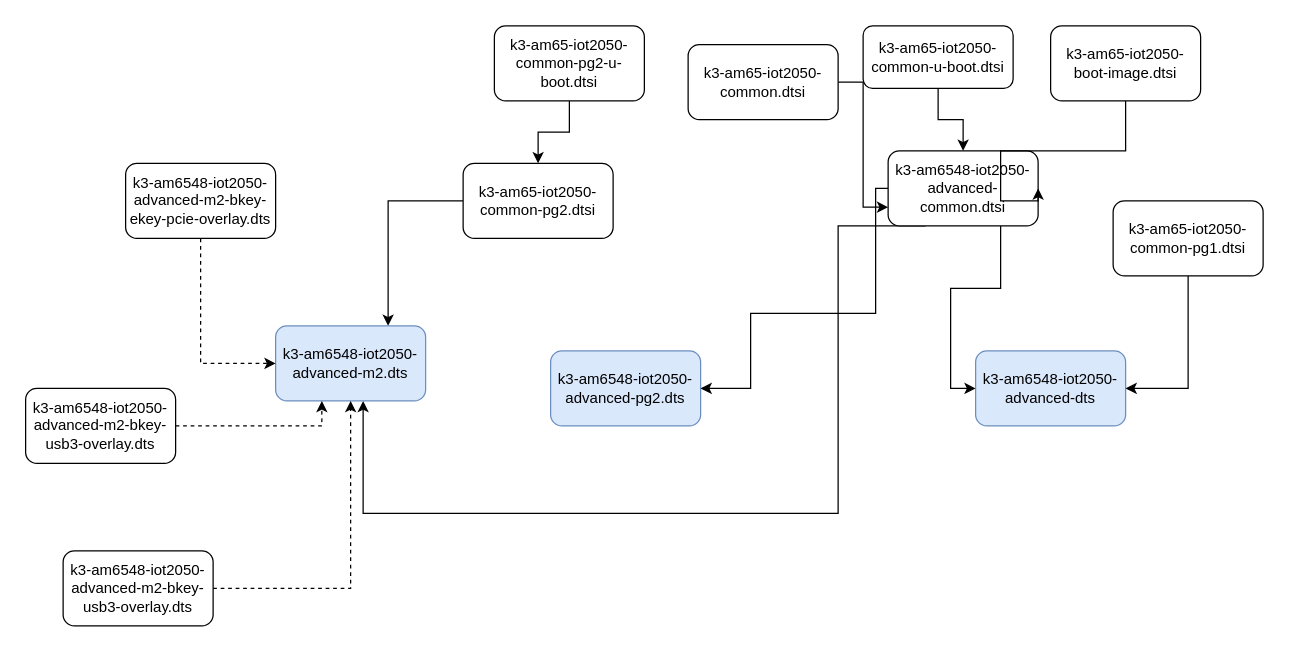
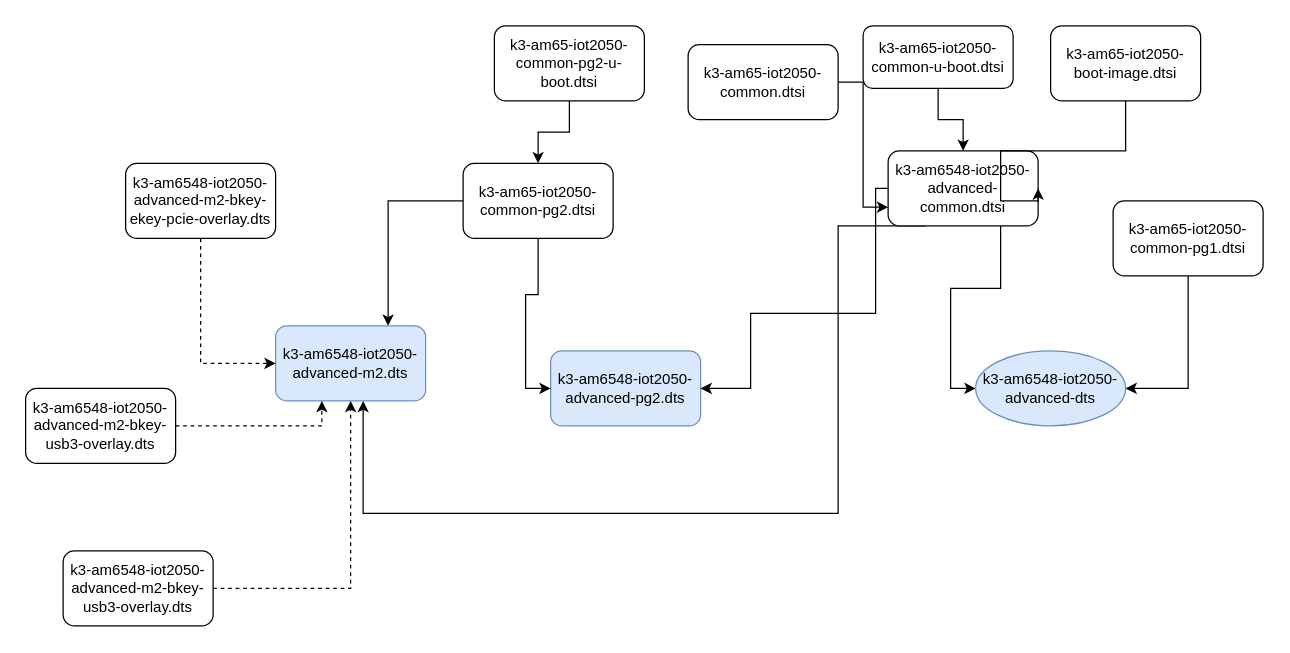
edge "k3-am65-iot2050-common-pg2.dtsi" -> "k3-am6548-iot2050-advanced-pg2.dts": added
node "k3-am6548-iot2050-advanced-dts": shape rounded rectangle -> ellipse
